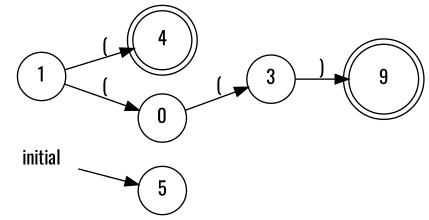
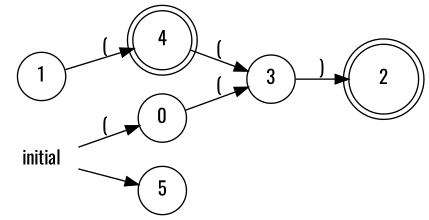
edge "4" -> "3": added, label "("
node "9": label "9" -> "2"
edge "1" -> "0": now "initial" -> "0"
